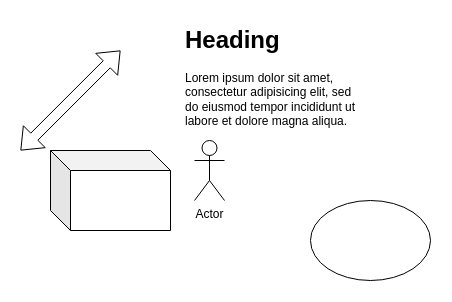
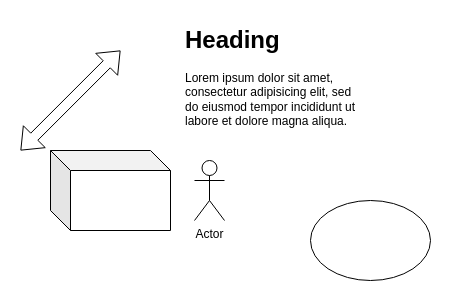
node "Actor": moved (210, 171) -> (210, 191)
